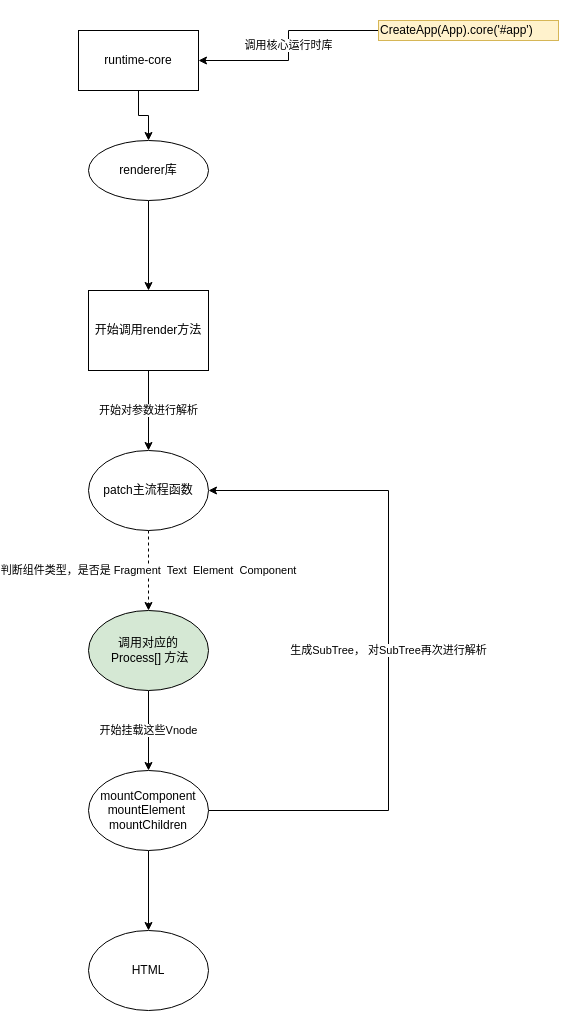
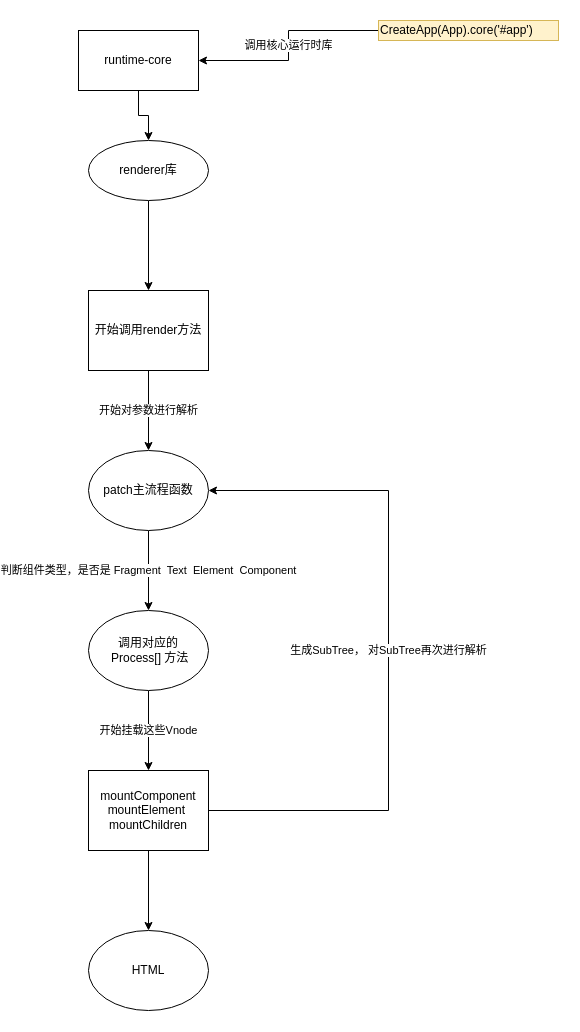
edge "patch主流程函数" -> "调用对应的 Process[] 方法": style dashed -> solid
node "调用对应的 Process[] 方法": fillcolor #d5e8d4 -> #ffffff
node "mountComponent mountElement mountChildren": shape ellipse -> rectangle
